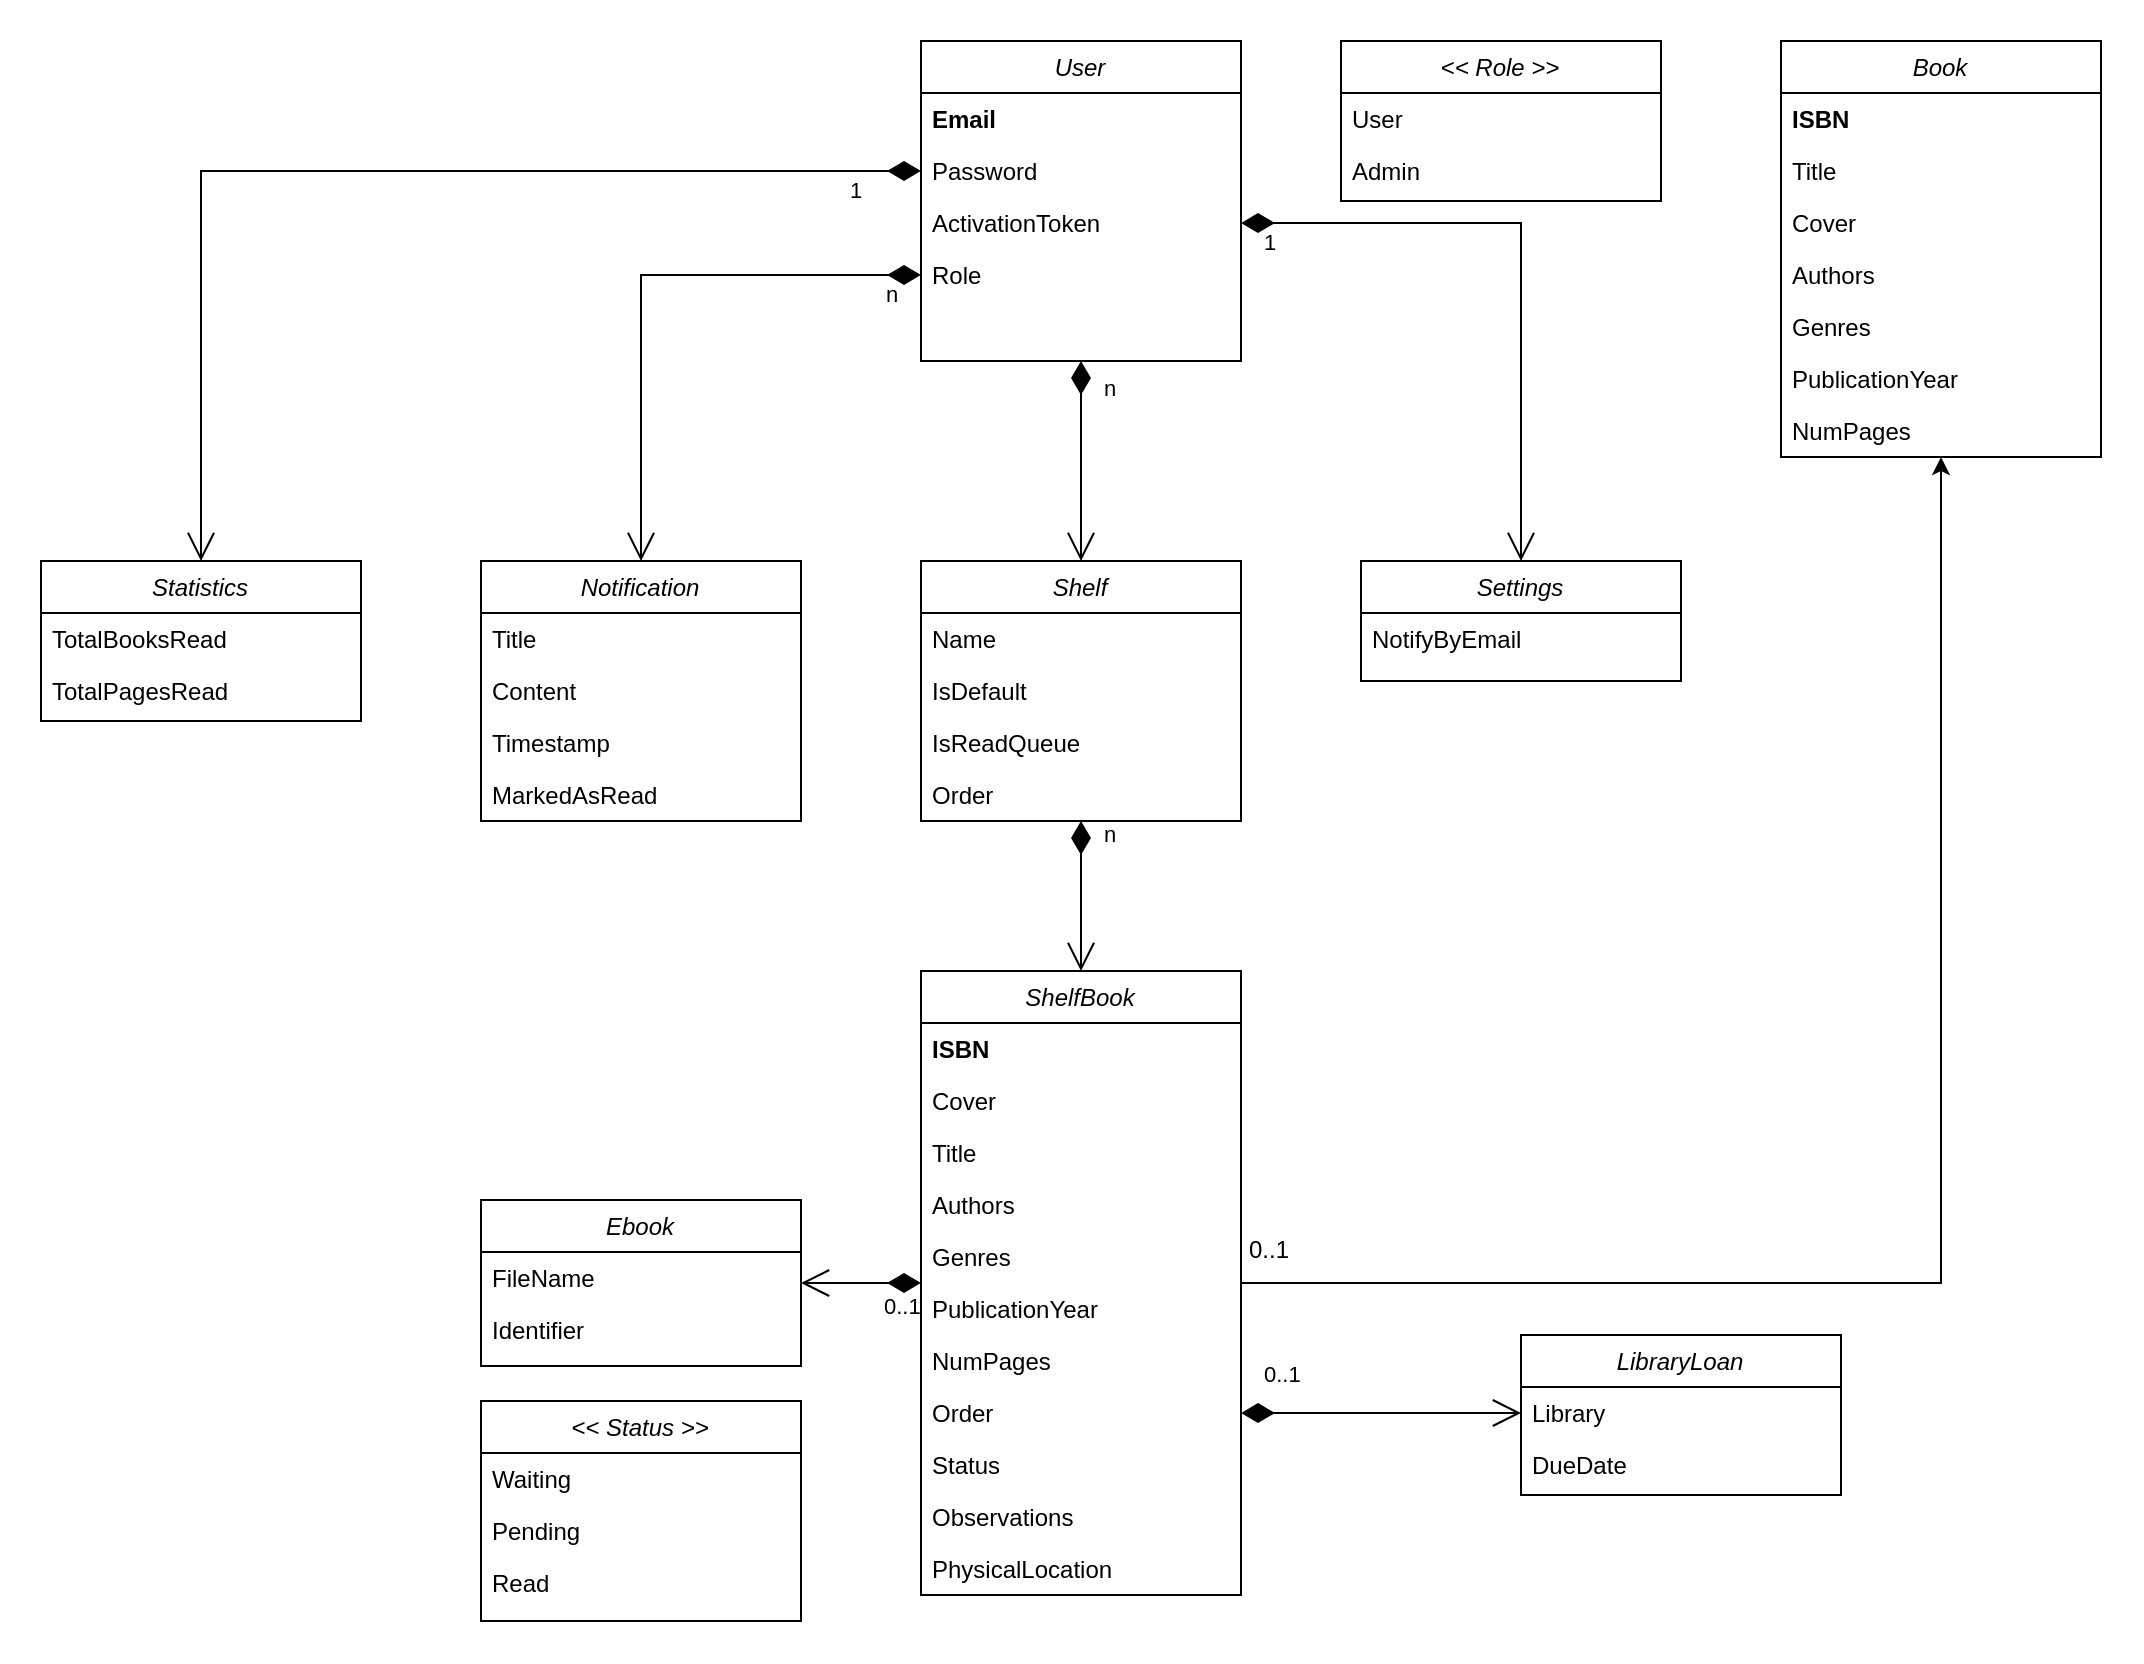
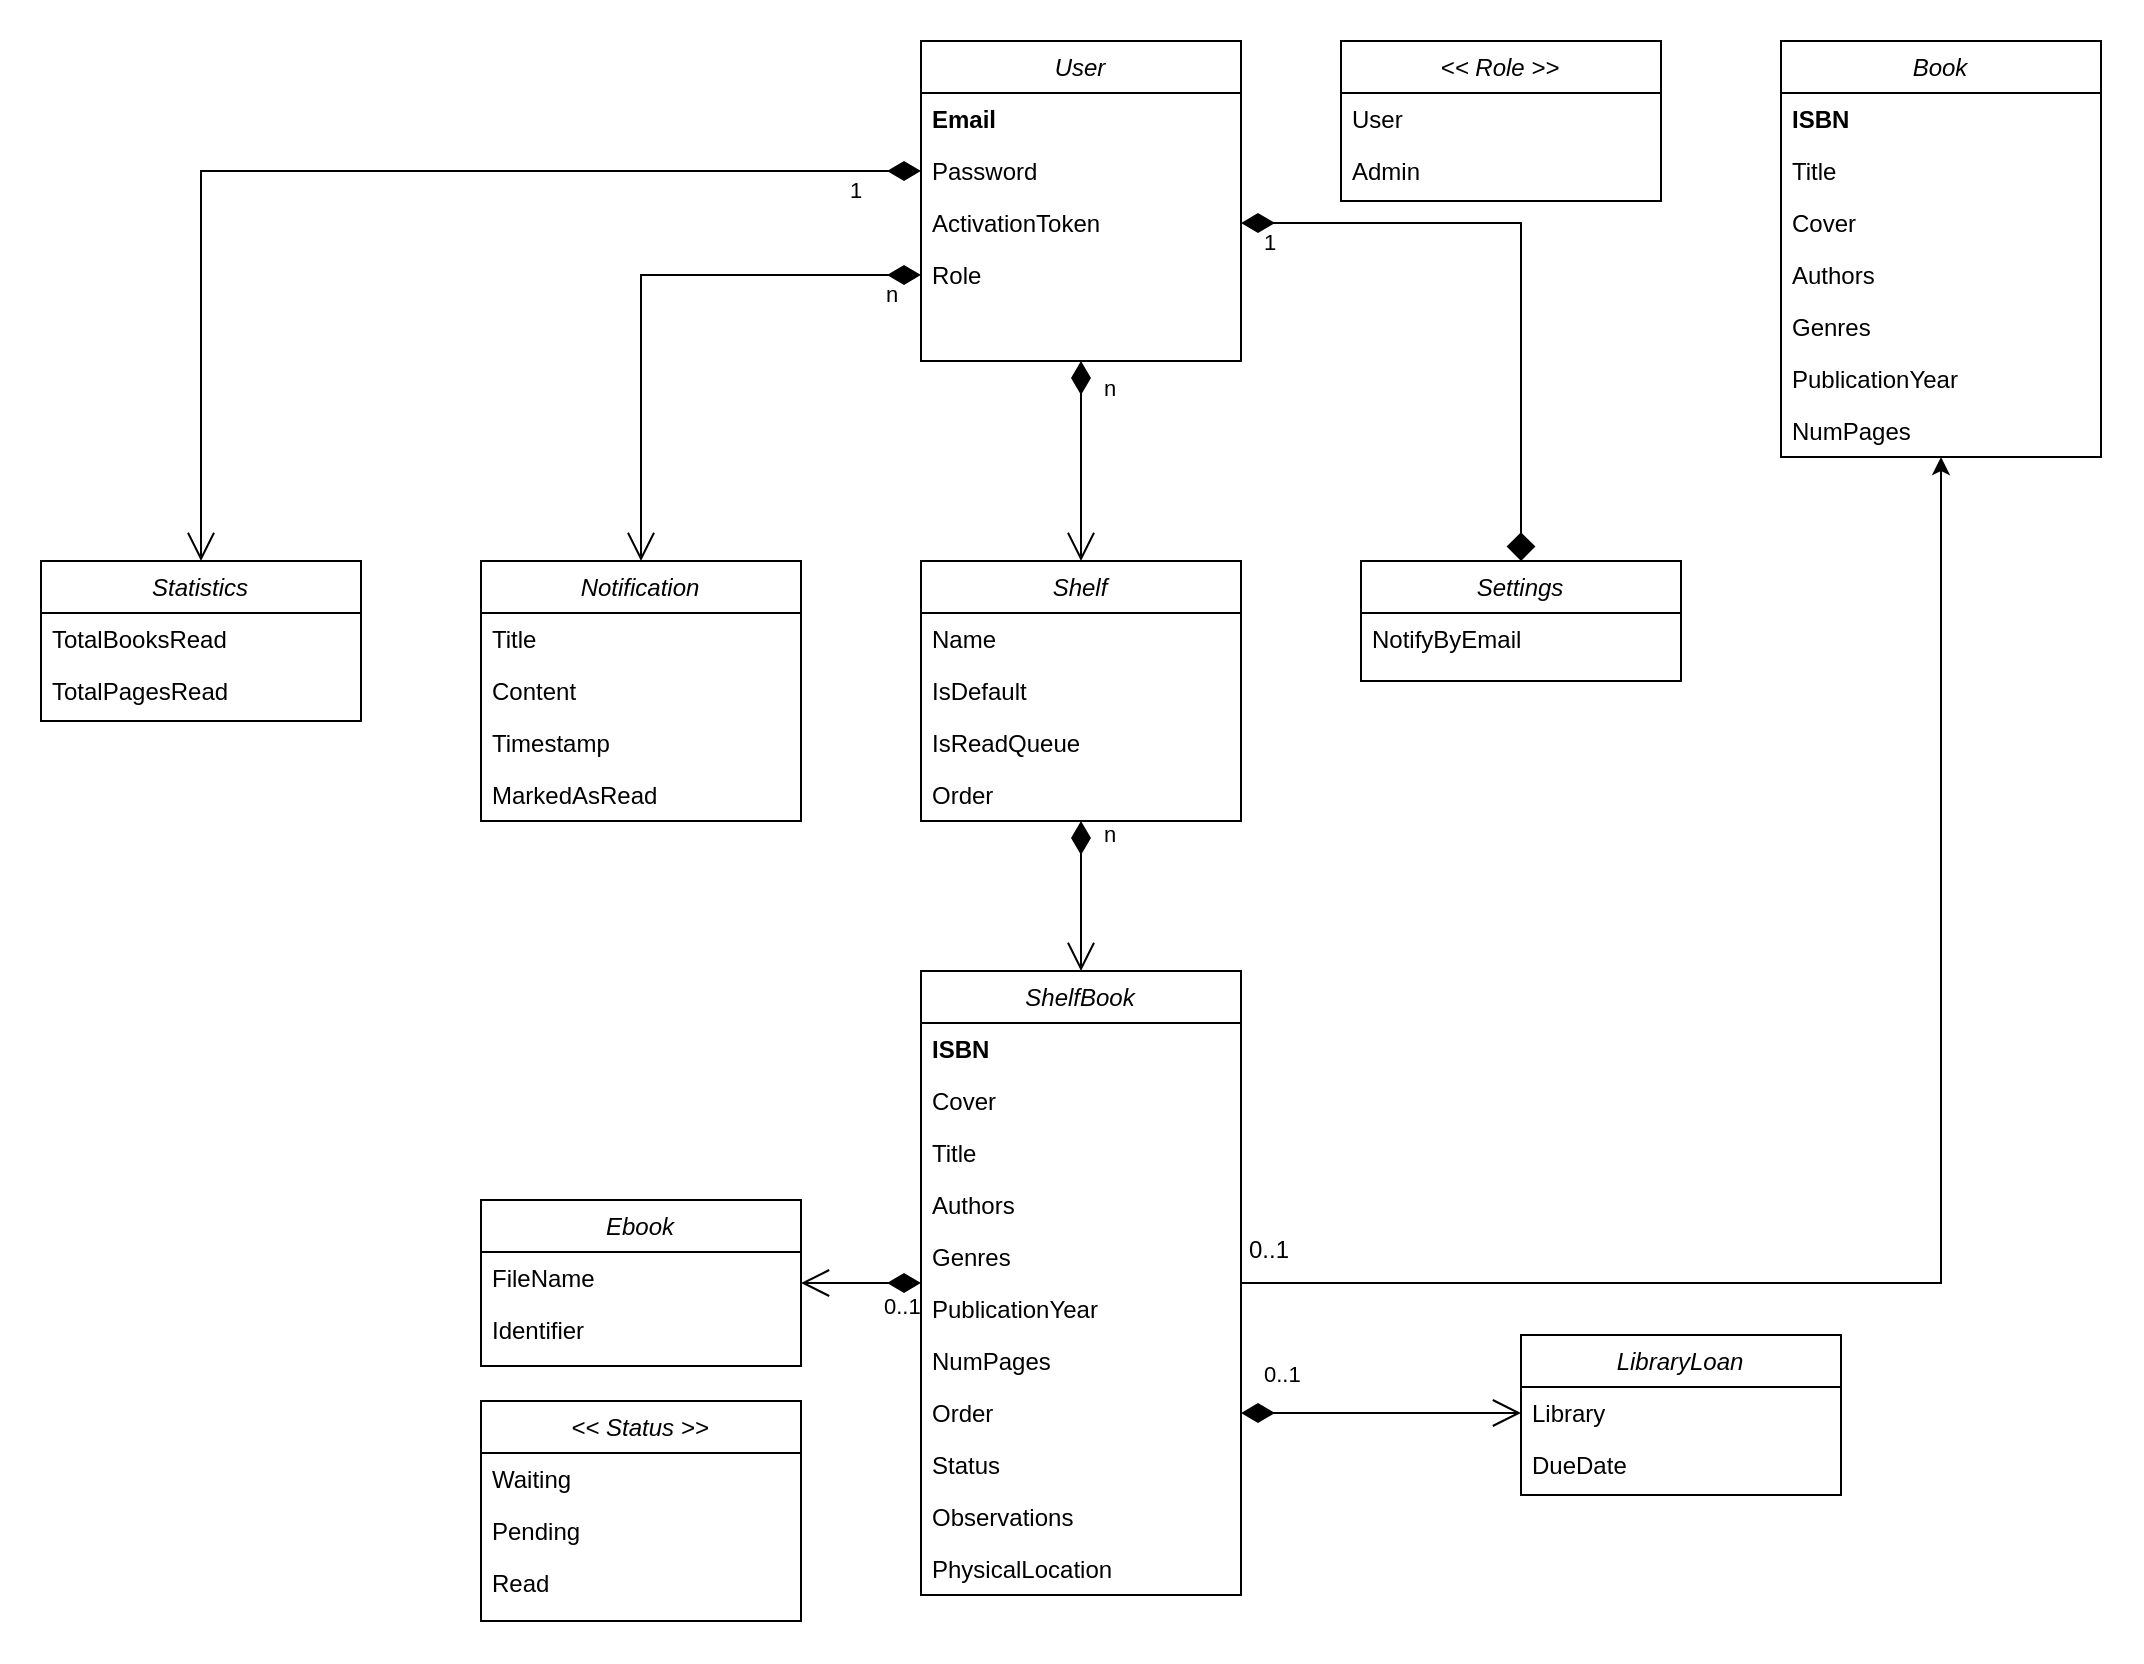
edge "ActivationToken" -- "Settings": arrowhead open -> diamond
